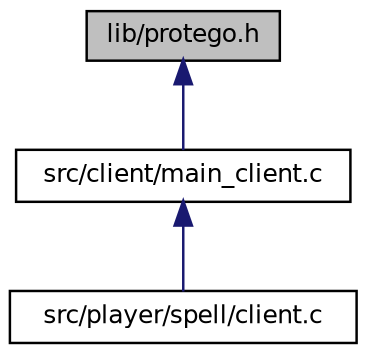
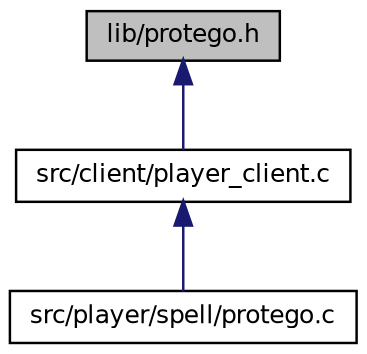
node "src/client/main_client.c": label "src/client/main_client.c" -> "src/client/player_client.c"
node "src/player/spell/client.c": label "src/player/spell/client.c" -> "src/player/spell/protego.c"
